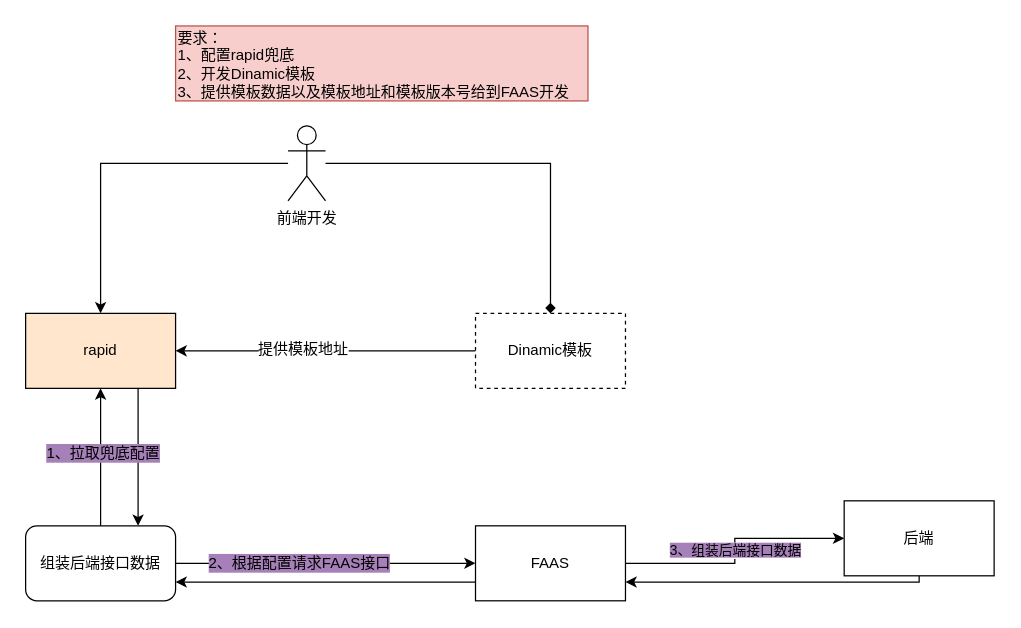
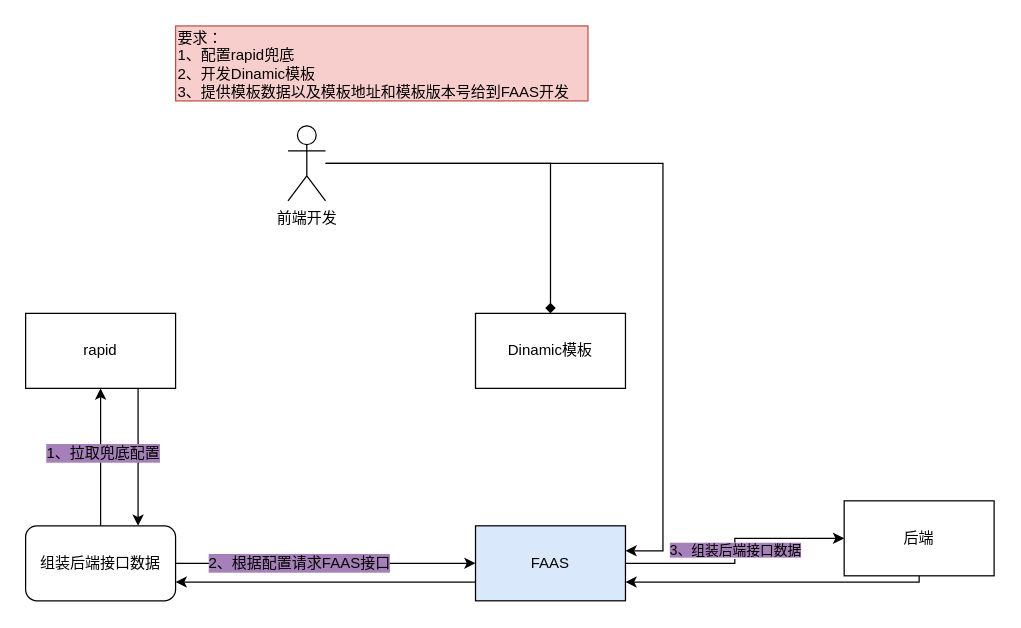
edge "前端开发" -> "rapid": removed
edge "前端开发" -> "FAAS": added
node "rapid": fillcolor #ffe6cc -> #ffffff
edge "Dinamic模板" -> "rapid": removed, label "提供模板地址"
node "Dinamic模板": style dashed -> solid
node "FAAS": fillcolor #ffffff -> #dae8fc
